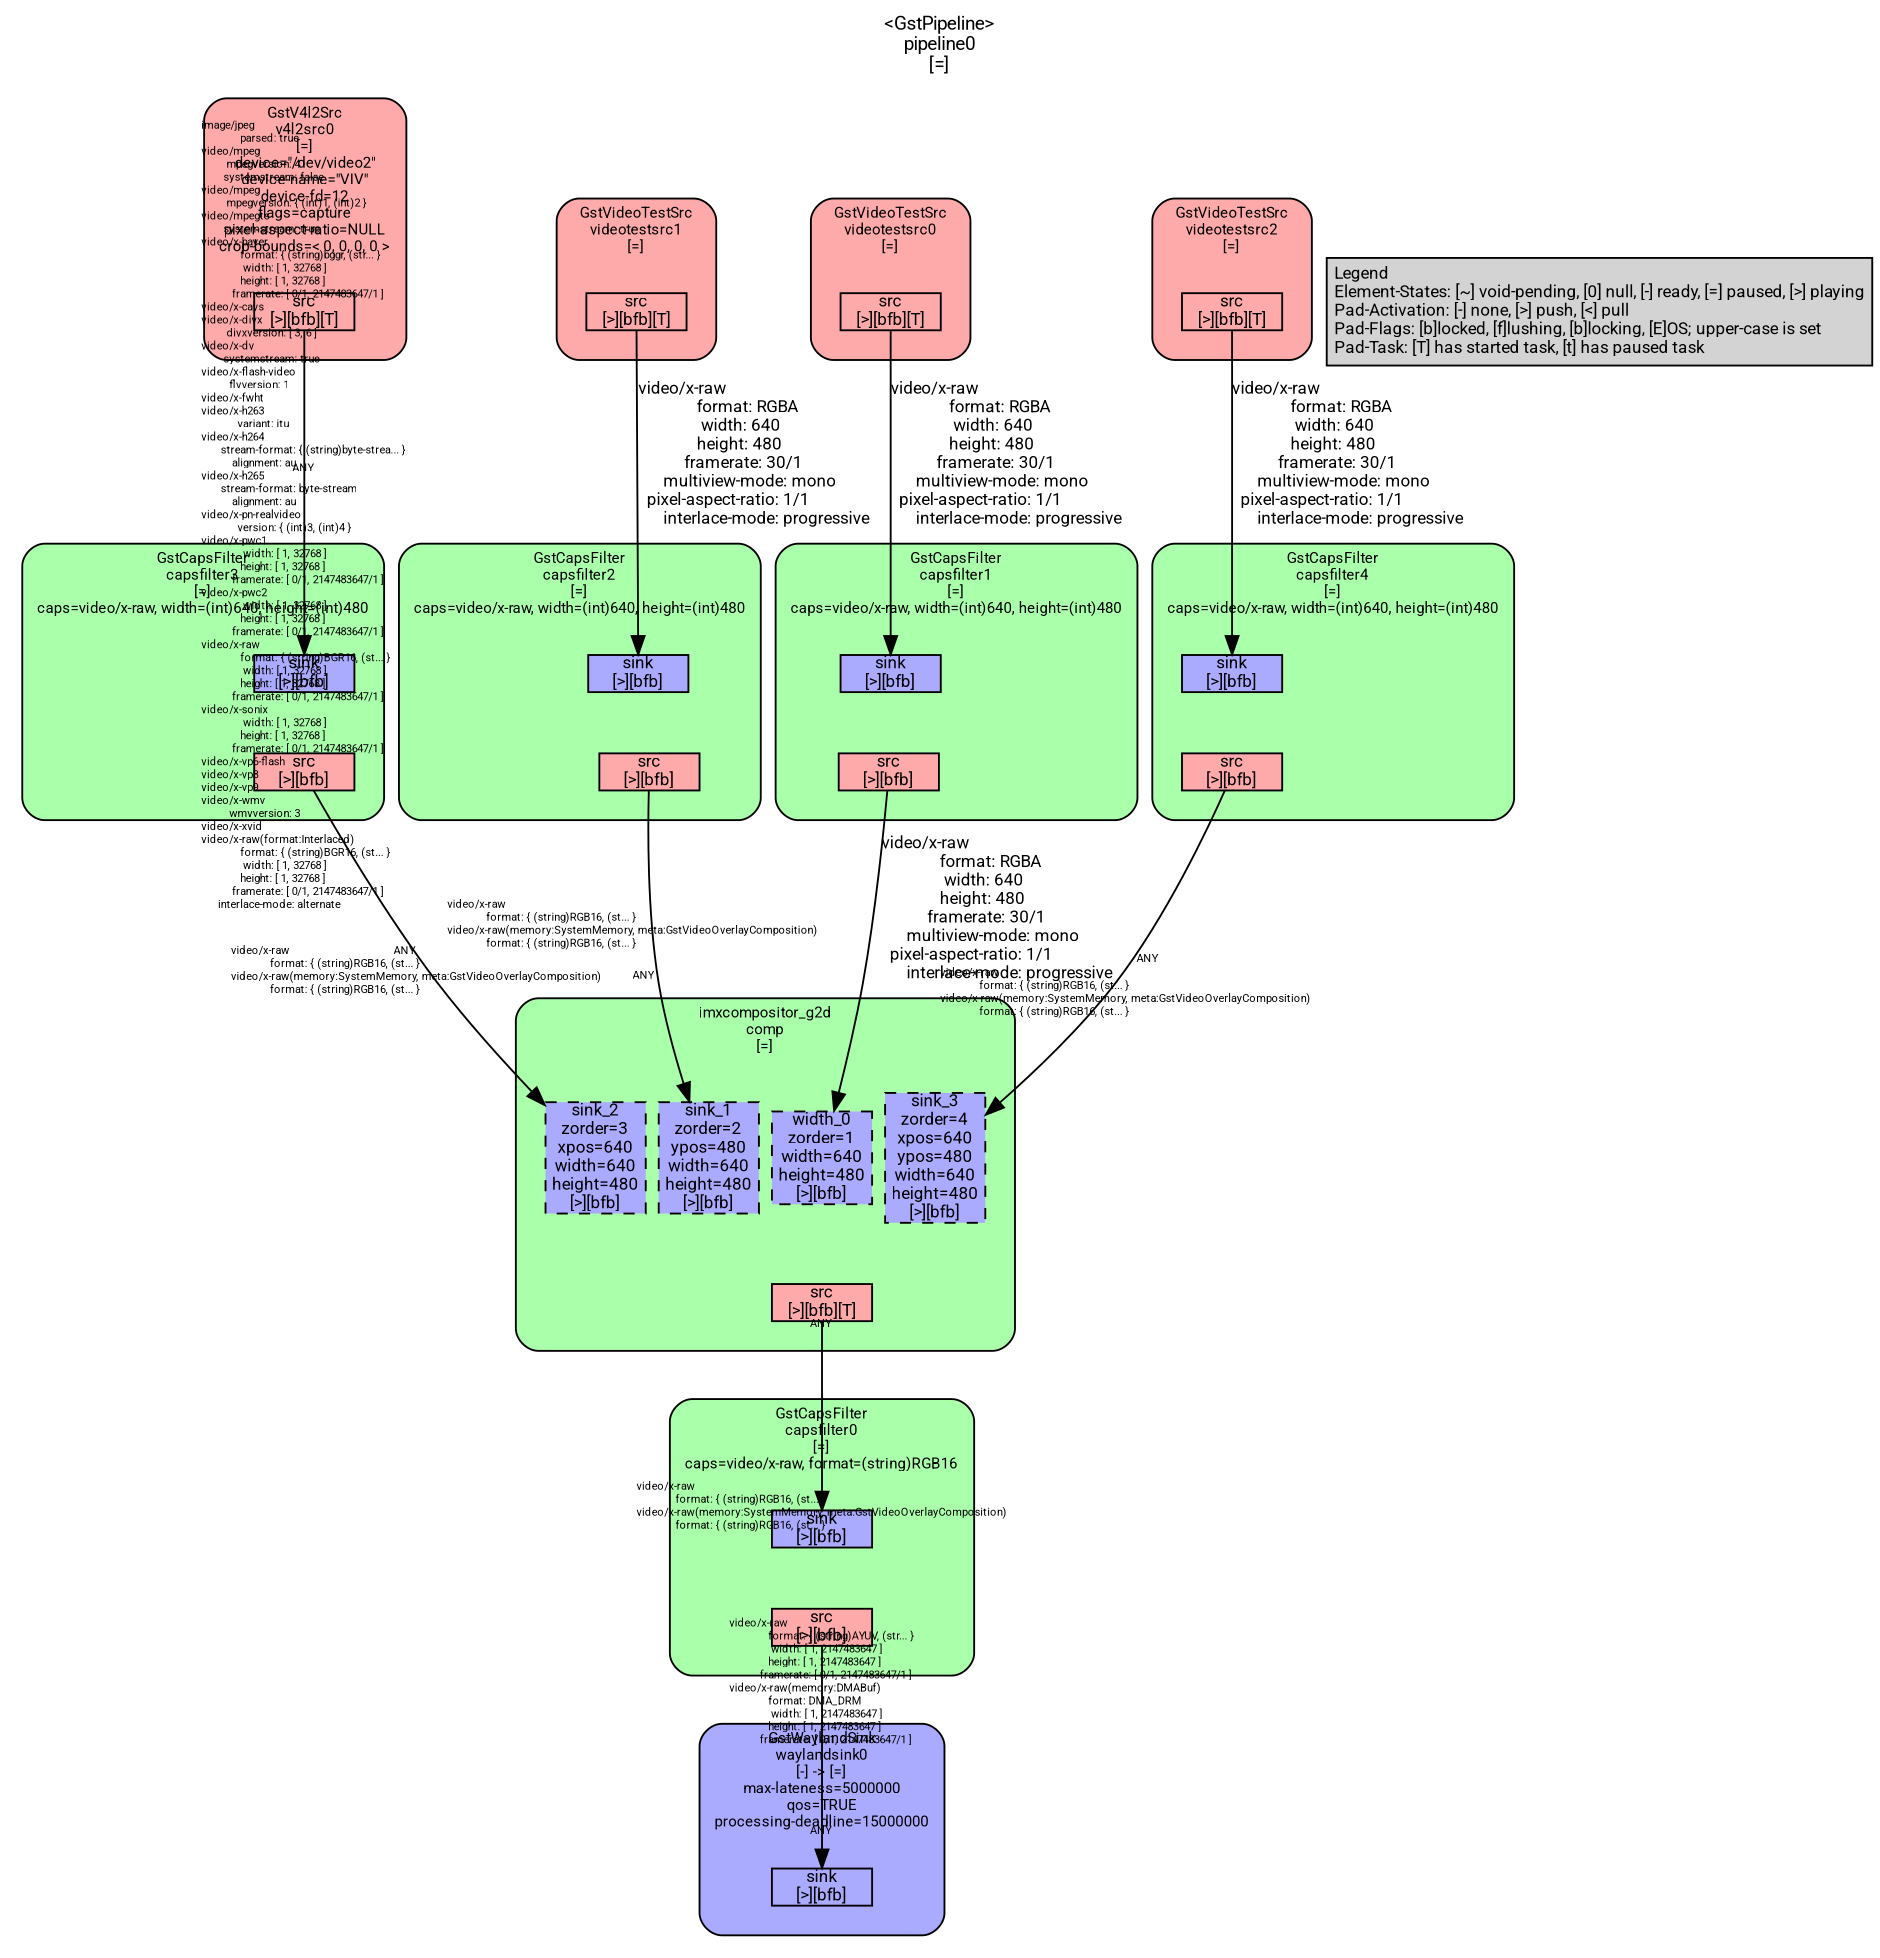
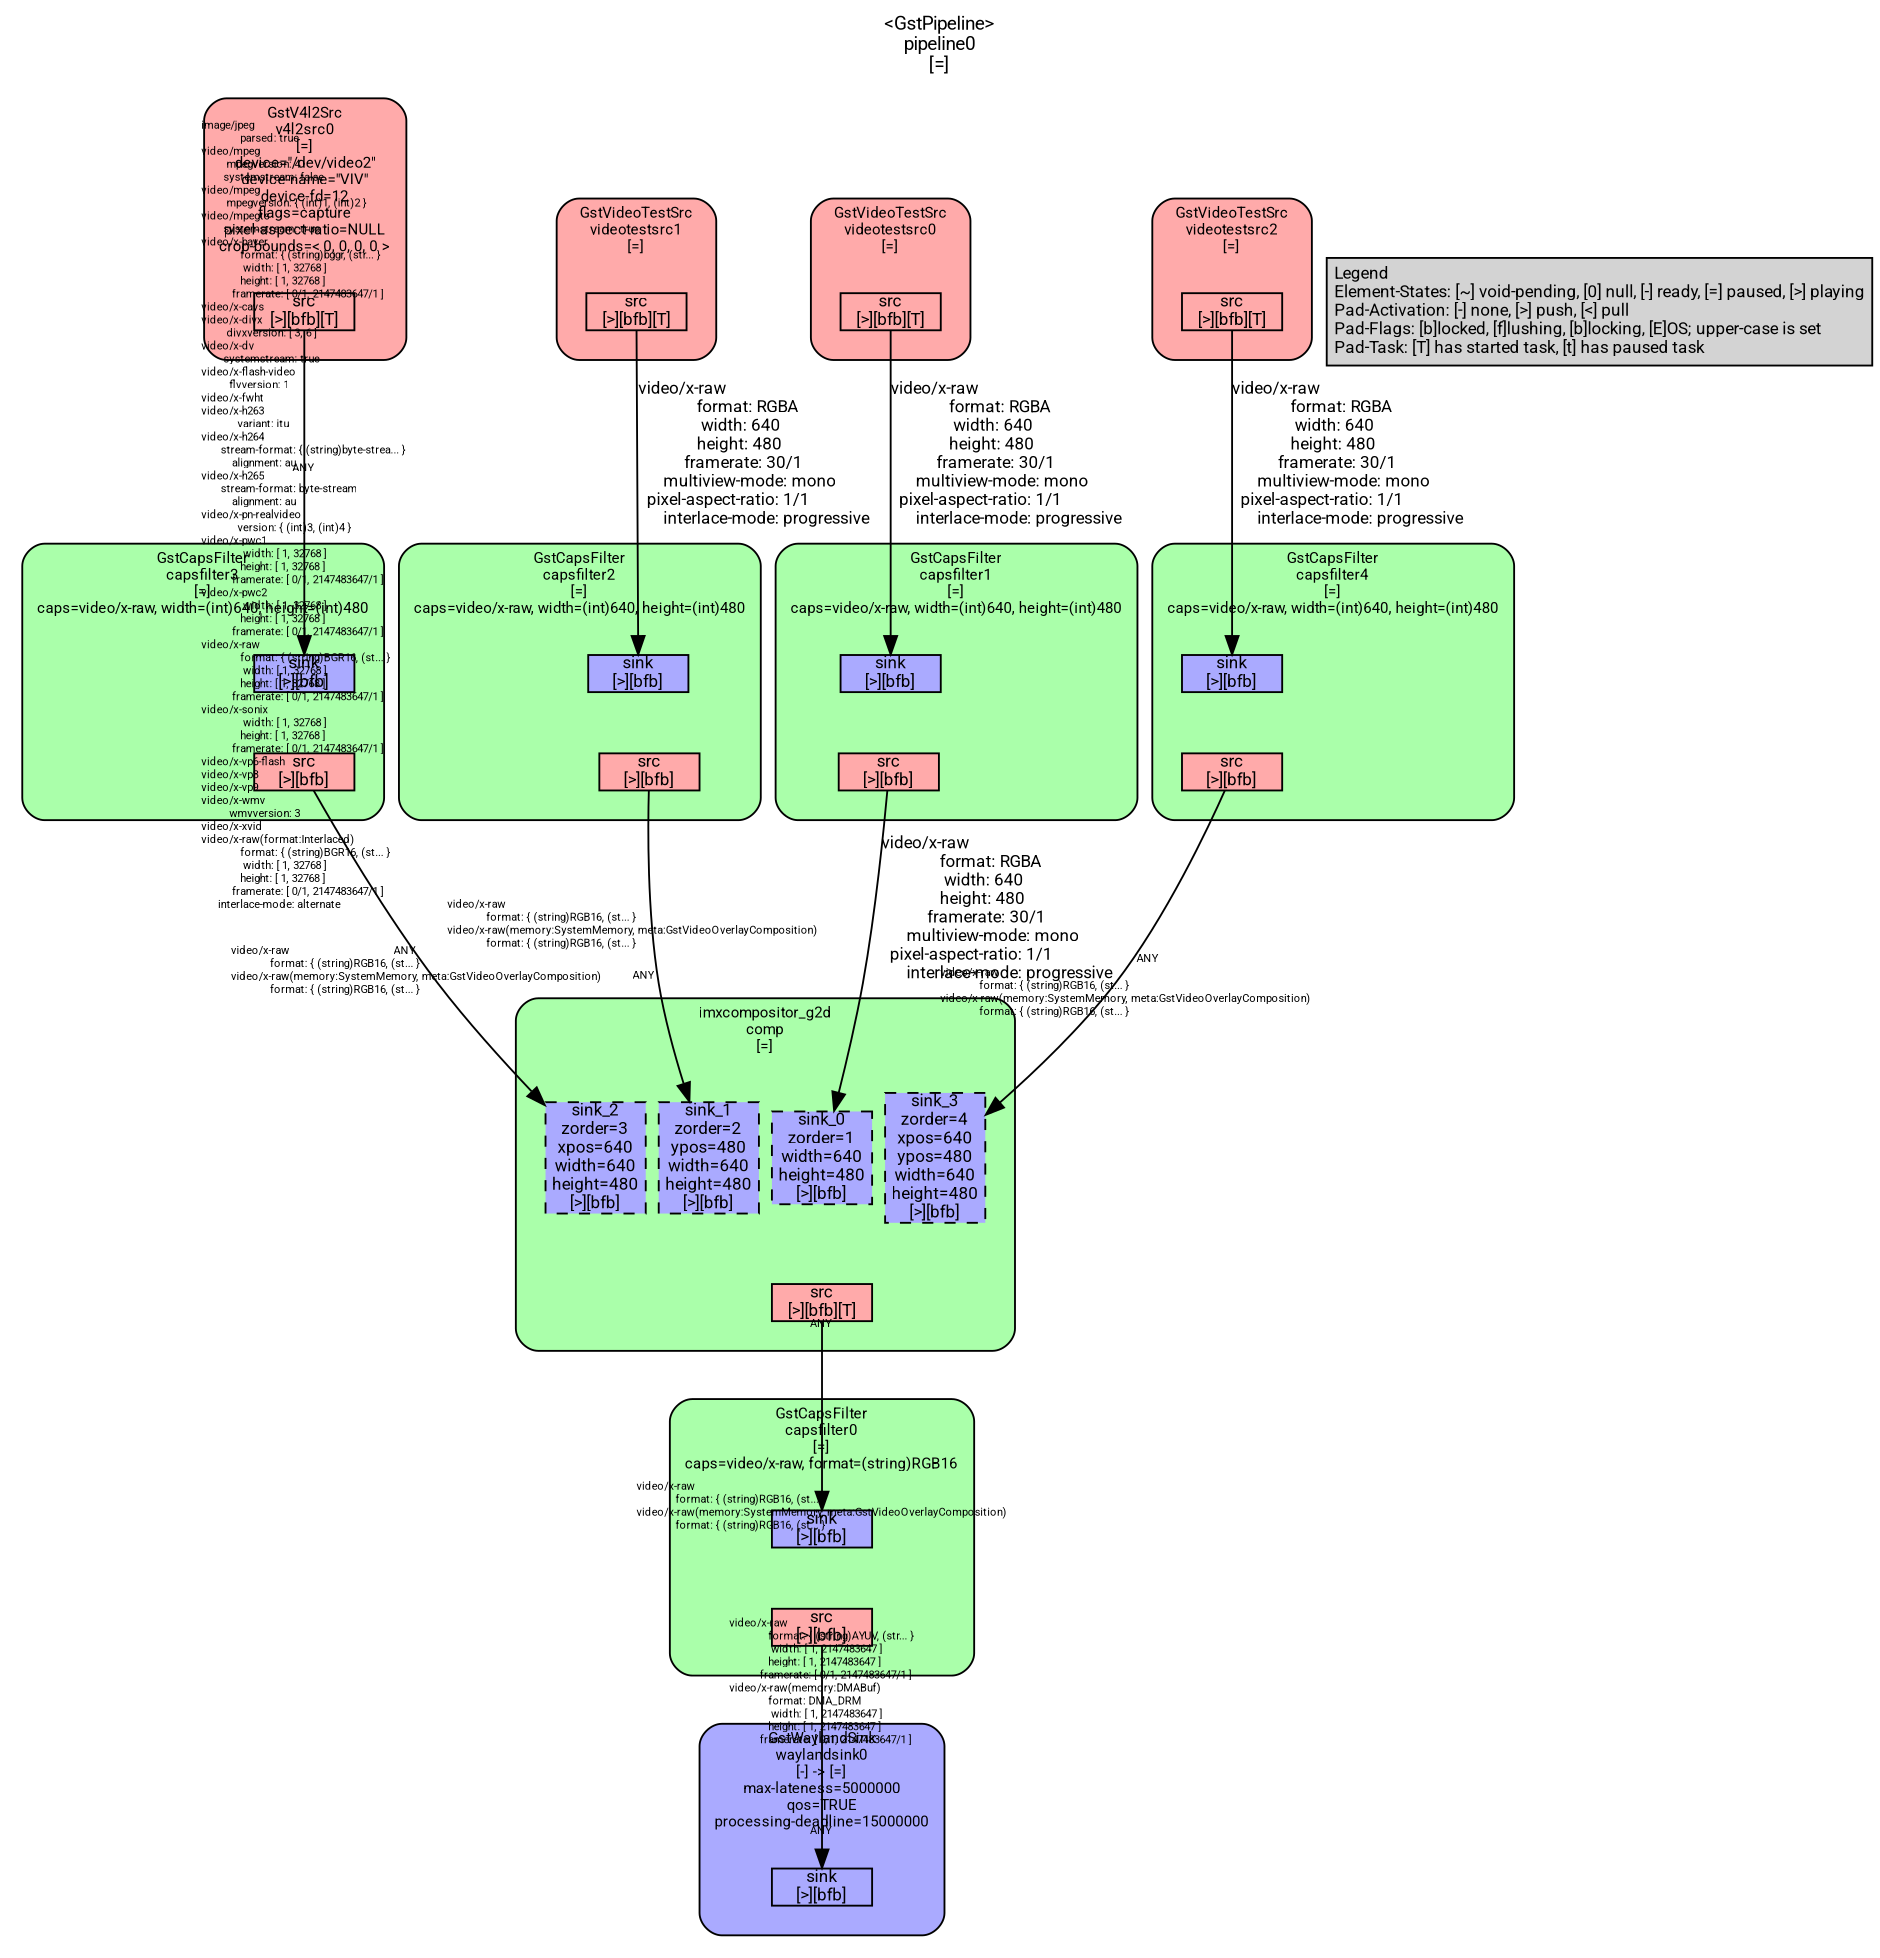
node "width_0 zorder=1 width=640 height=480 [>][bfb]": label "width_0 zorder=1 width=640 height=480 [>][bfb]" -> "sink_0 zorder=1 width=640 height=480 [>][bfb]"
